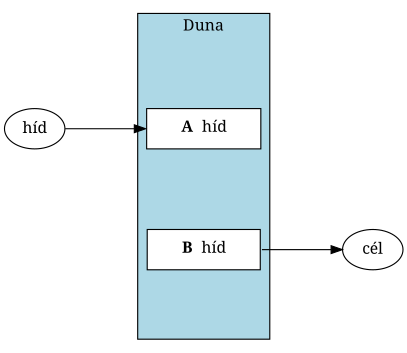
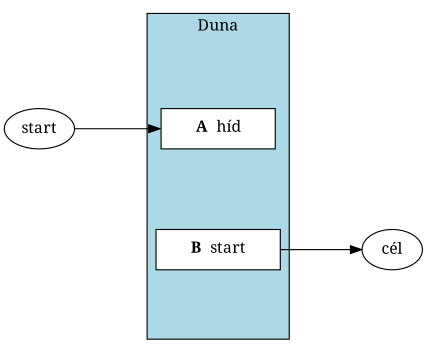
node "híd": label "híd" -> "start"
node "B": text "híd" -> "start"
